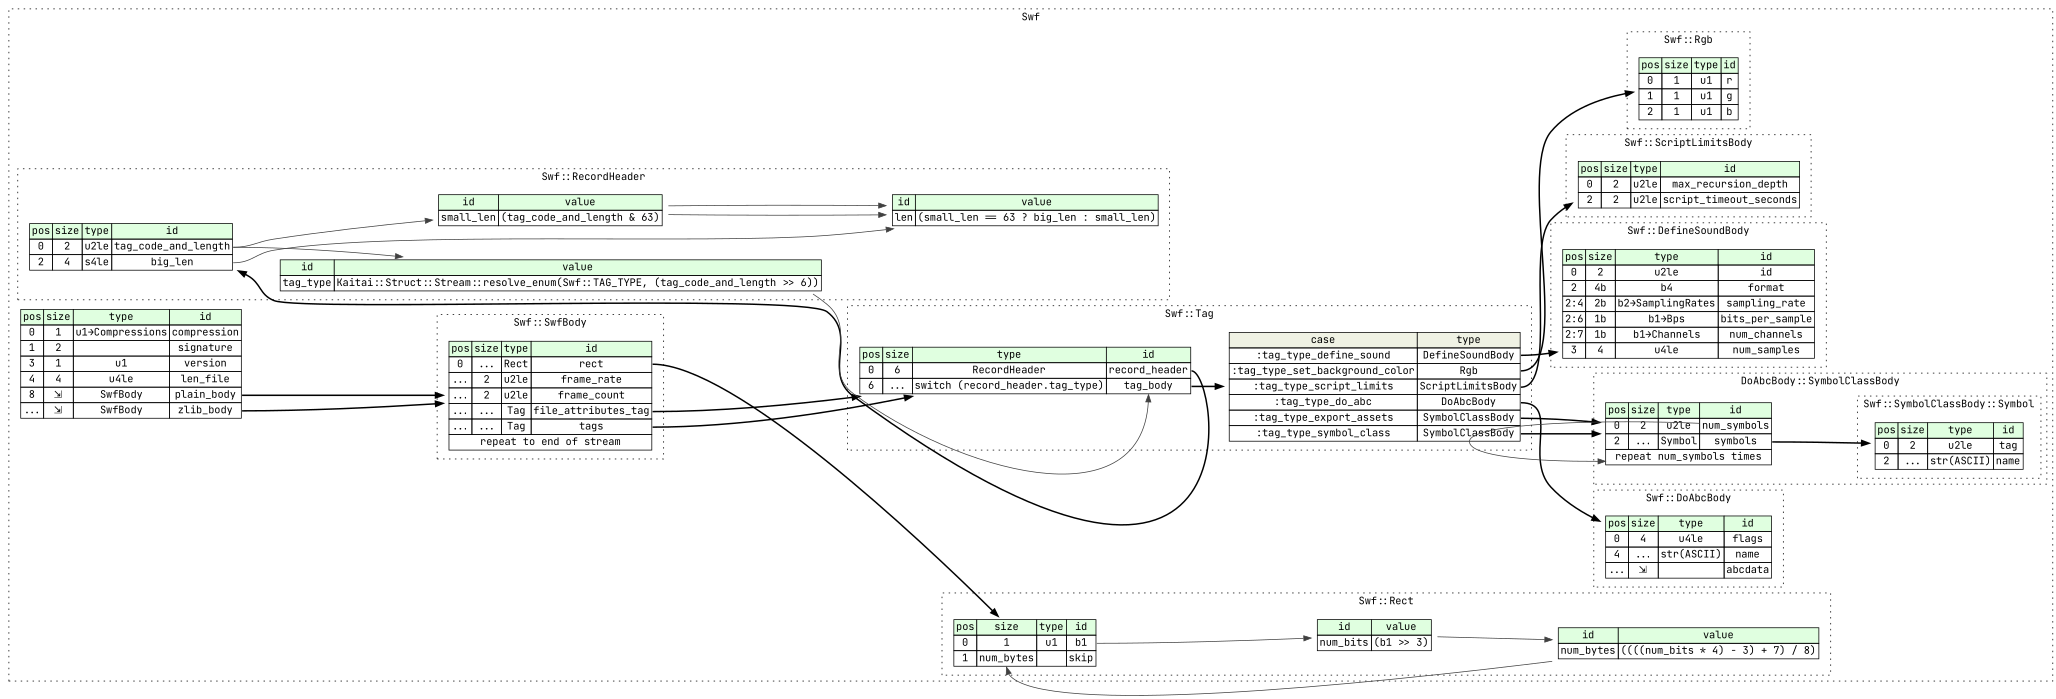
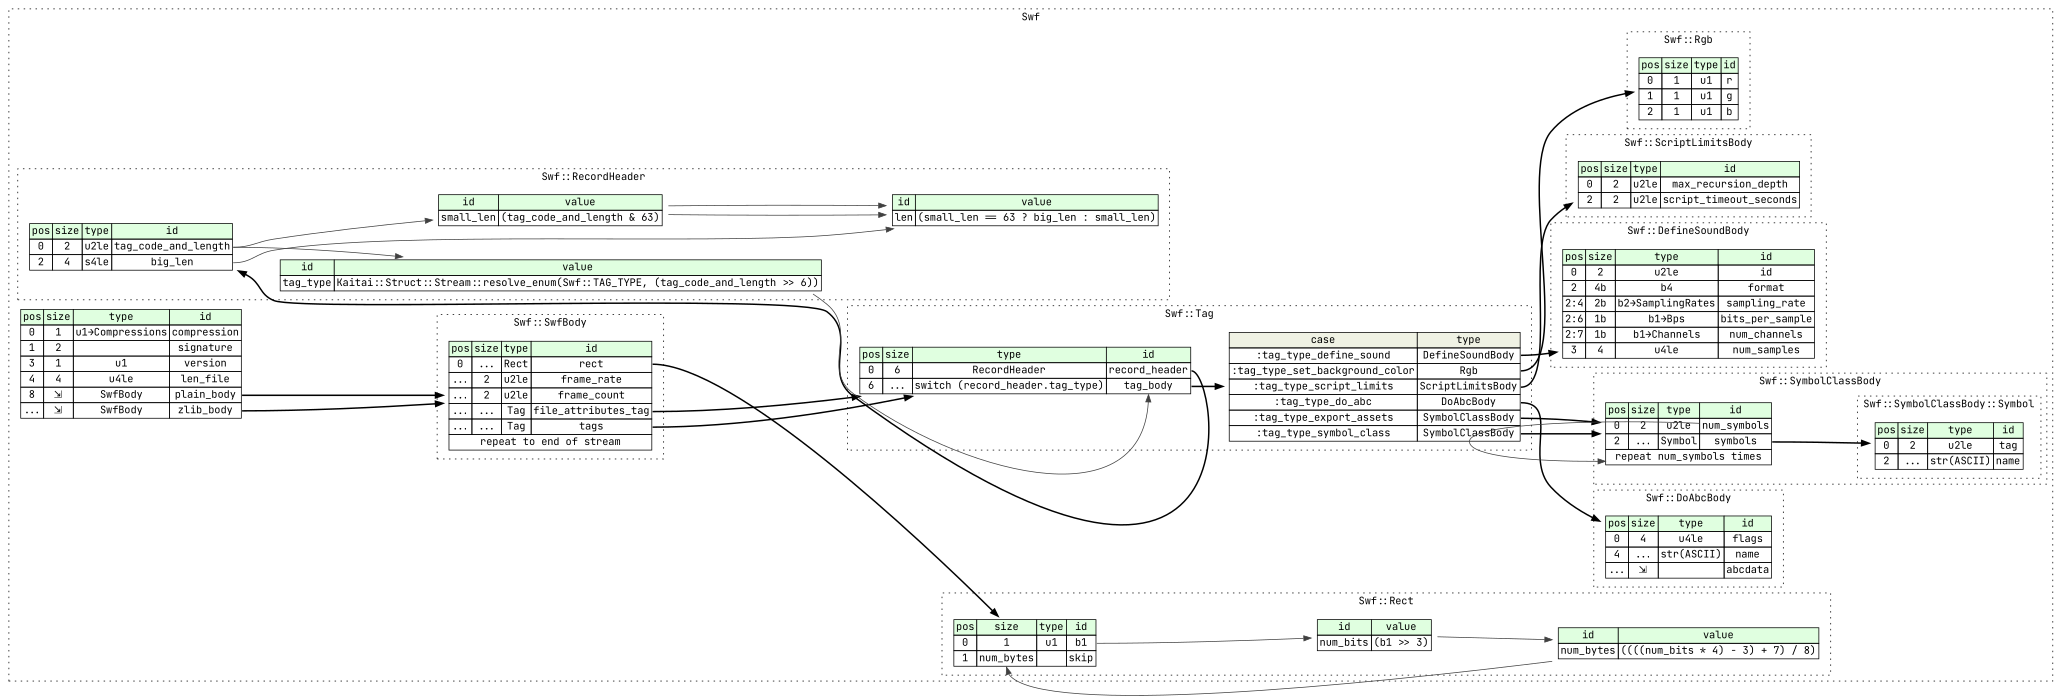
cluster "DoAbcBody::SymbolClassBody": label "DoAbcBody::SymbolClassBody" -> "Swf::SymbolClassBody"
